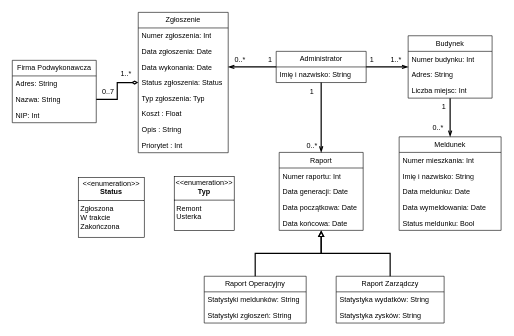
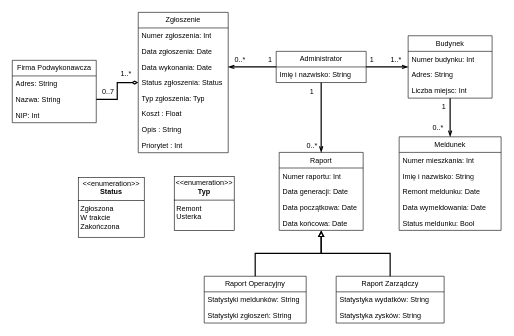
node "Data meldunku: Date": label "Data meldunku: Date" -> "Remont meldunku: Date"
